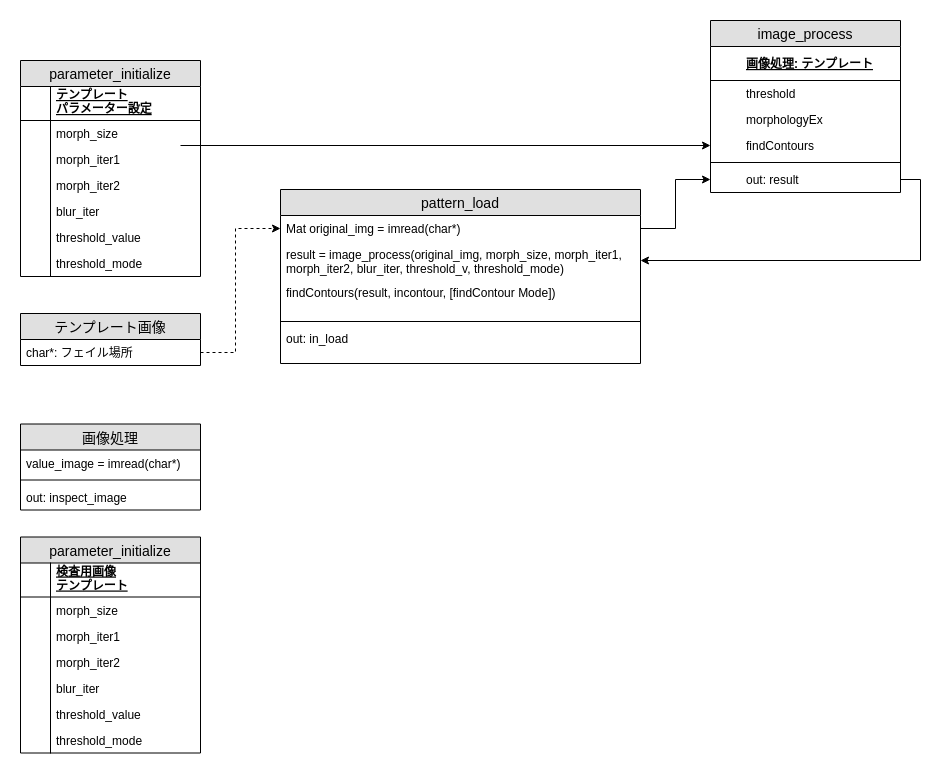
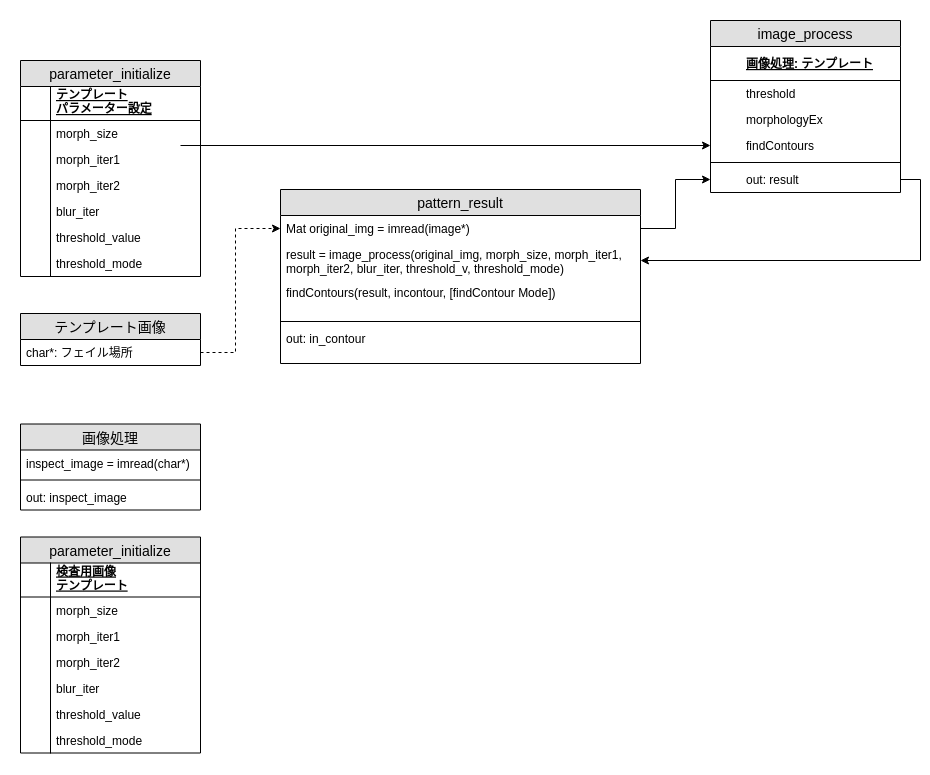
node "pattern_load": label "pattern_load" -> "pattern_result"
node "Mat original_img = imread(char*)": label "Mat original_img = imread(char*)" -> "Mat original_img = imread(image*)"
node "out: in_load": label "out: in_load" -> "out: in_contour"
node "value_image = imread(char*)": label "value_image = imread(char*)" -> "inspect_image = imread(char*)"
